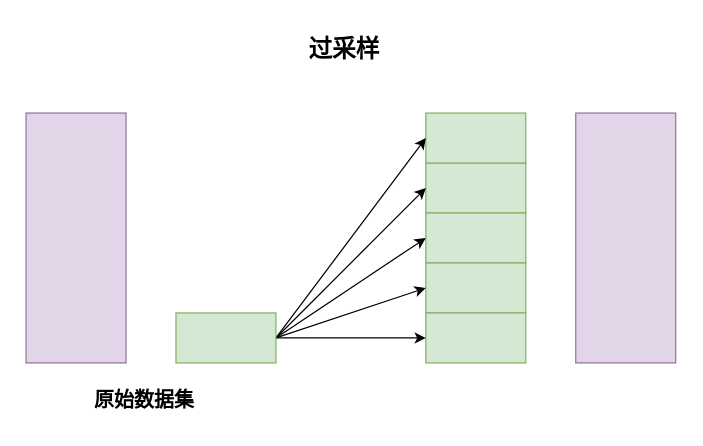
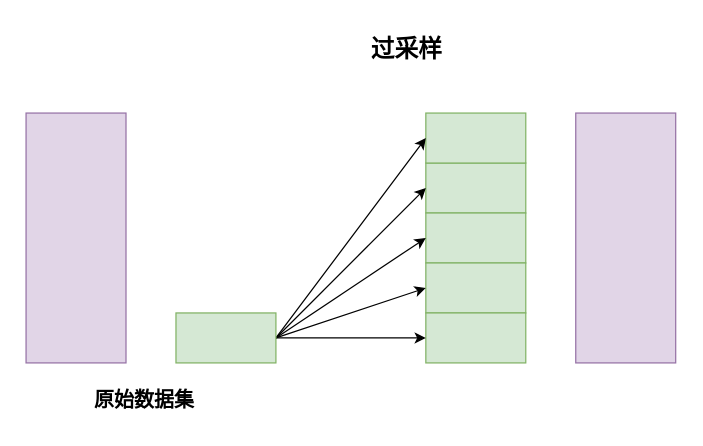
node "过采样": moved (344, 51) -> (407, 51)
